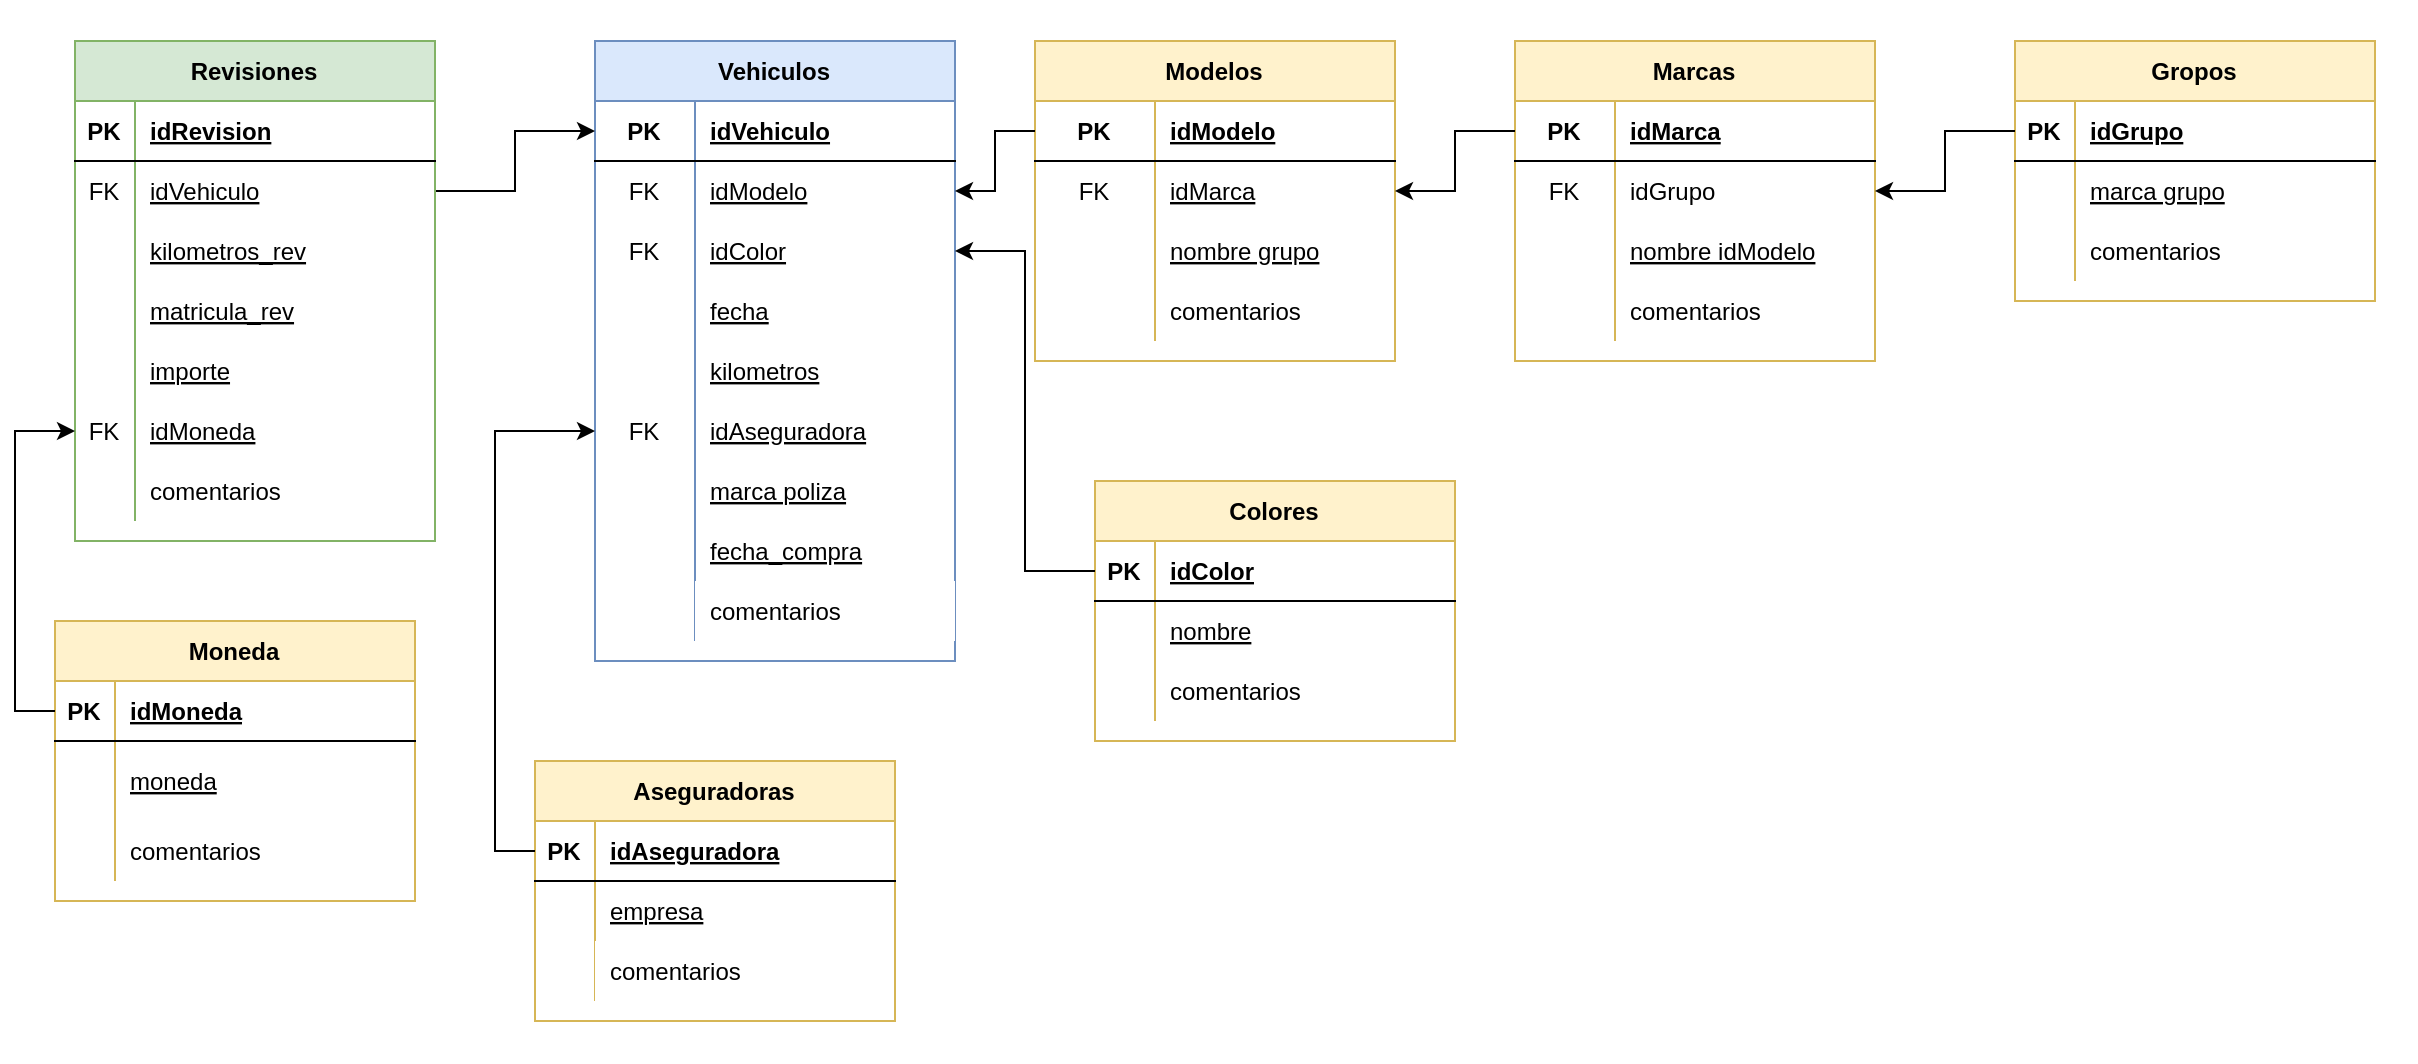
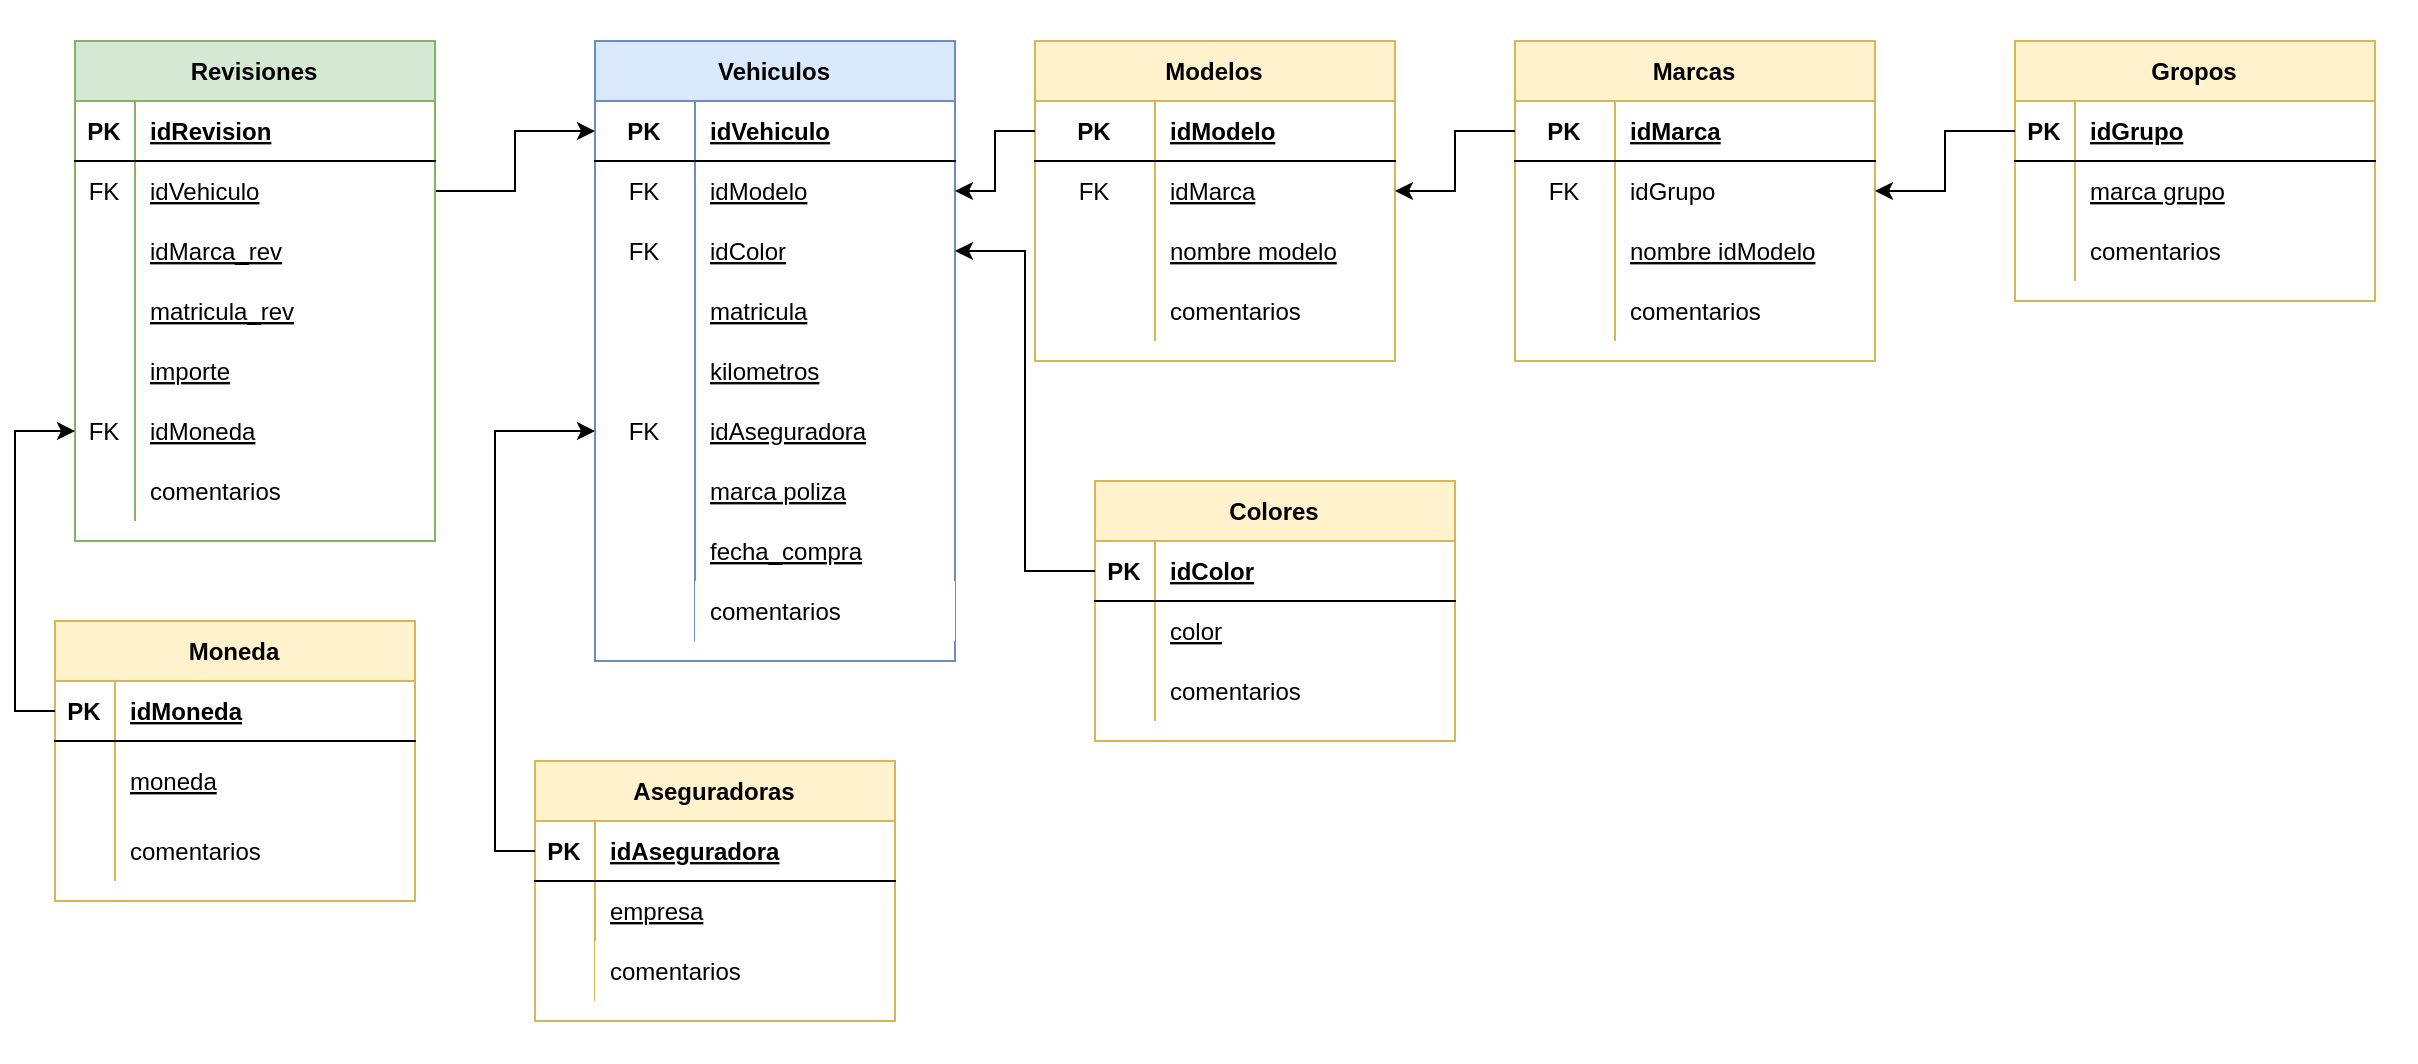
node "kilometros_rev": label "kilometros_rev" -> "idMarca_rev"
node "nombre grupo": label "nombre grupo" -> "nombre modelo"
node "fecha": label "fecha" -> "matricula"
node "nombre": label "nombre" -> "color"
